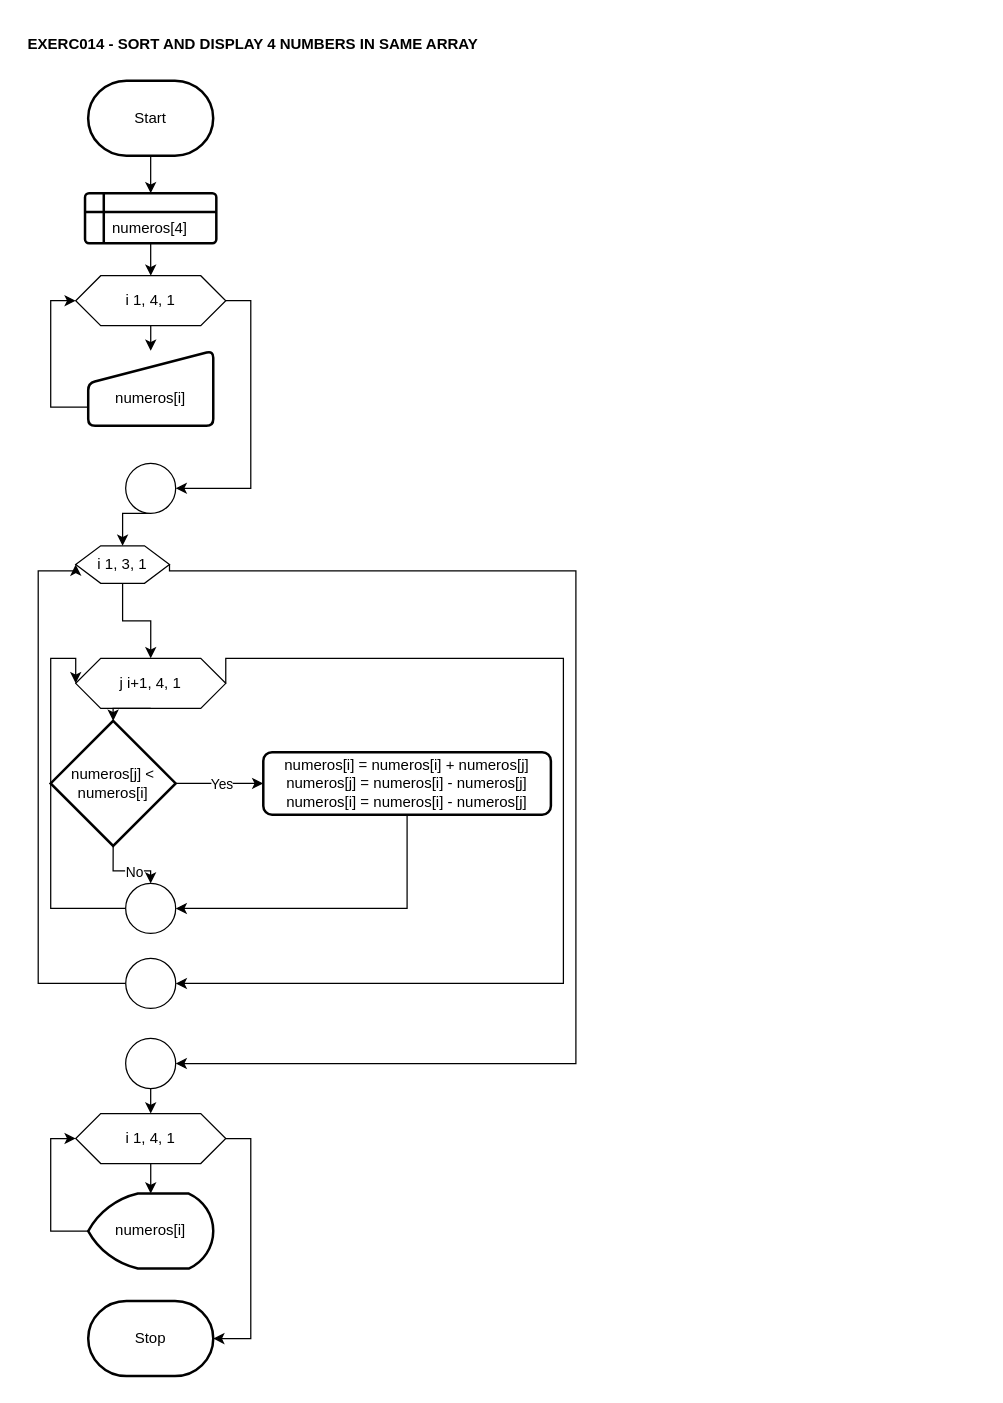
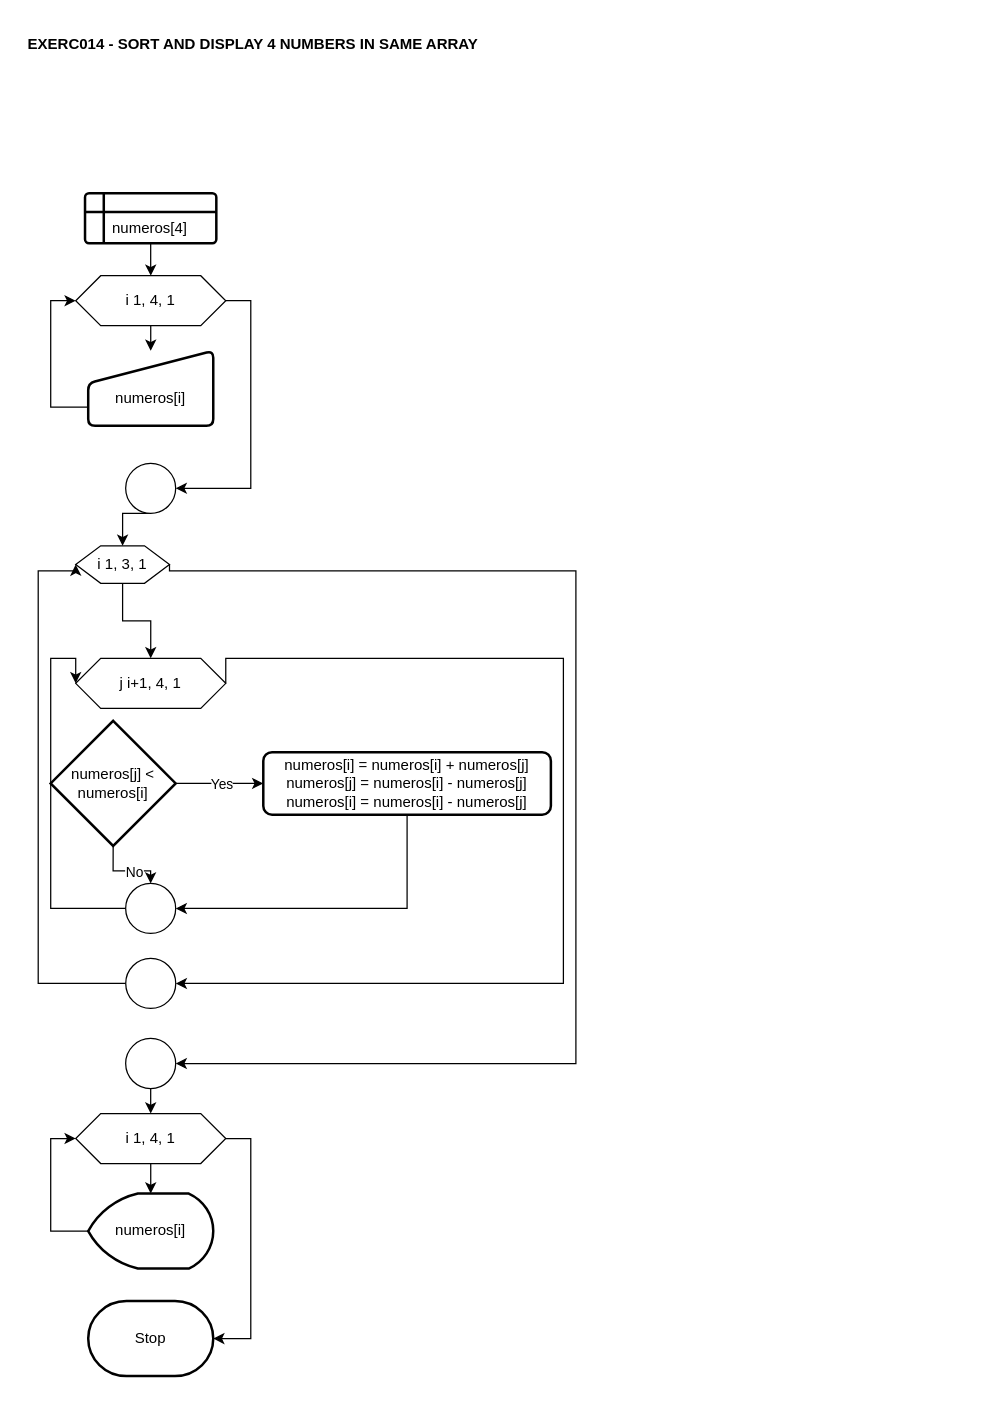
node "Start": removed
edge "Start" -> "numeros[4]": removed
edge "j i+1, 4, 1" -> "numeros[j] < numeros[i]": removed
